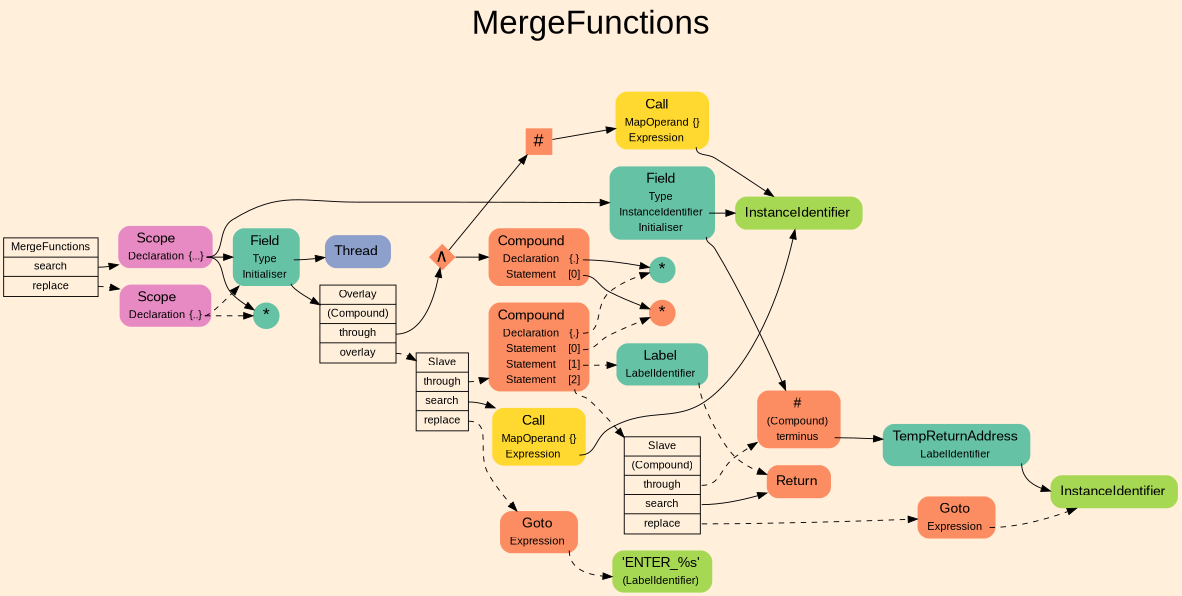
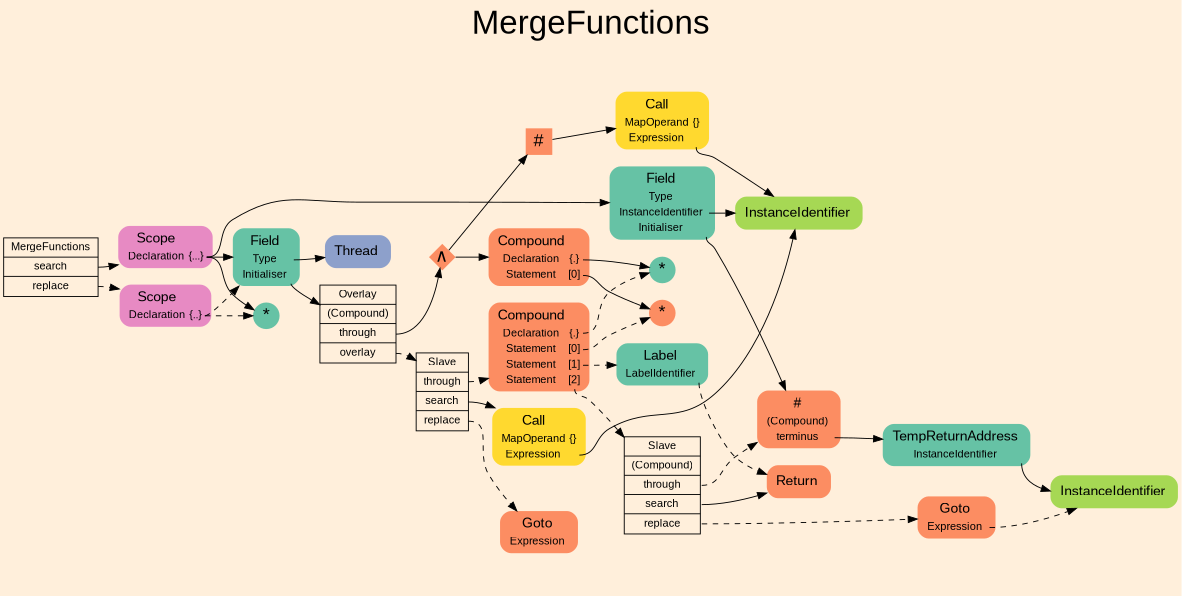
node "TempReturnAddress": text "LabelIdentifier" -> "InstanceIdentifier"
node "'ENTER_%s'": removed
